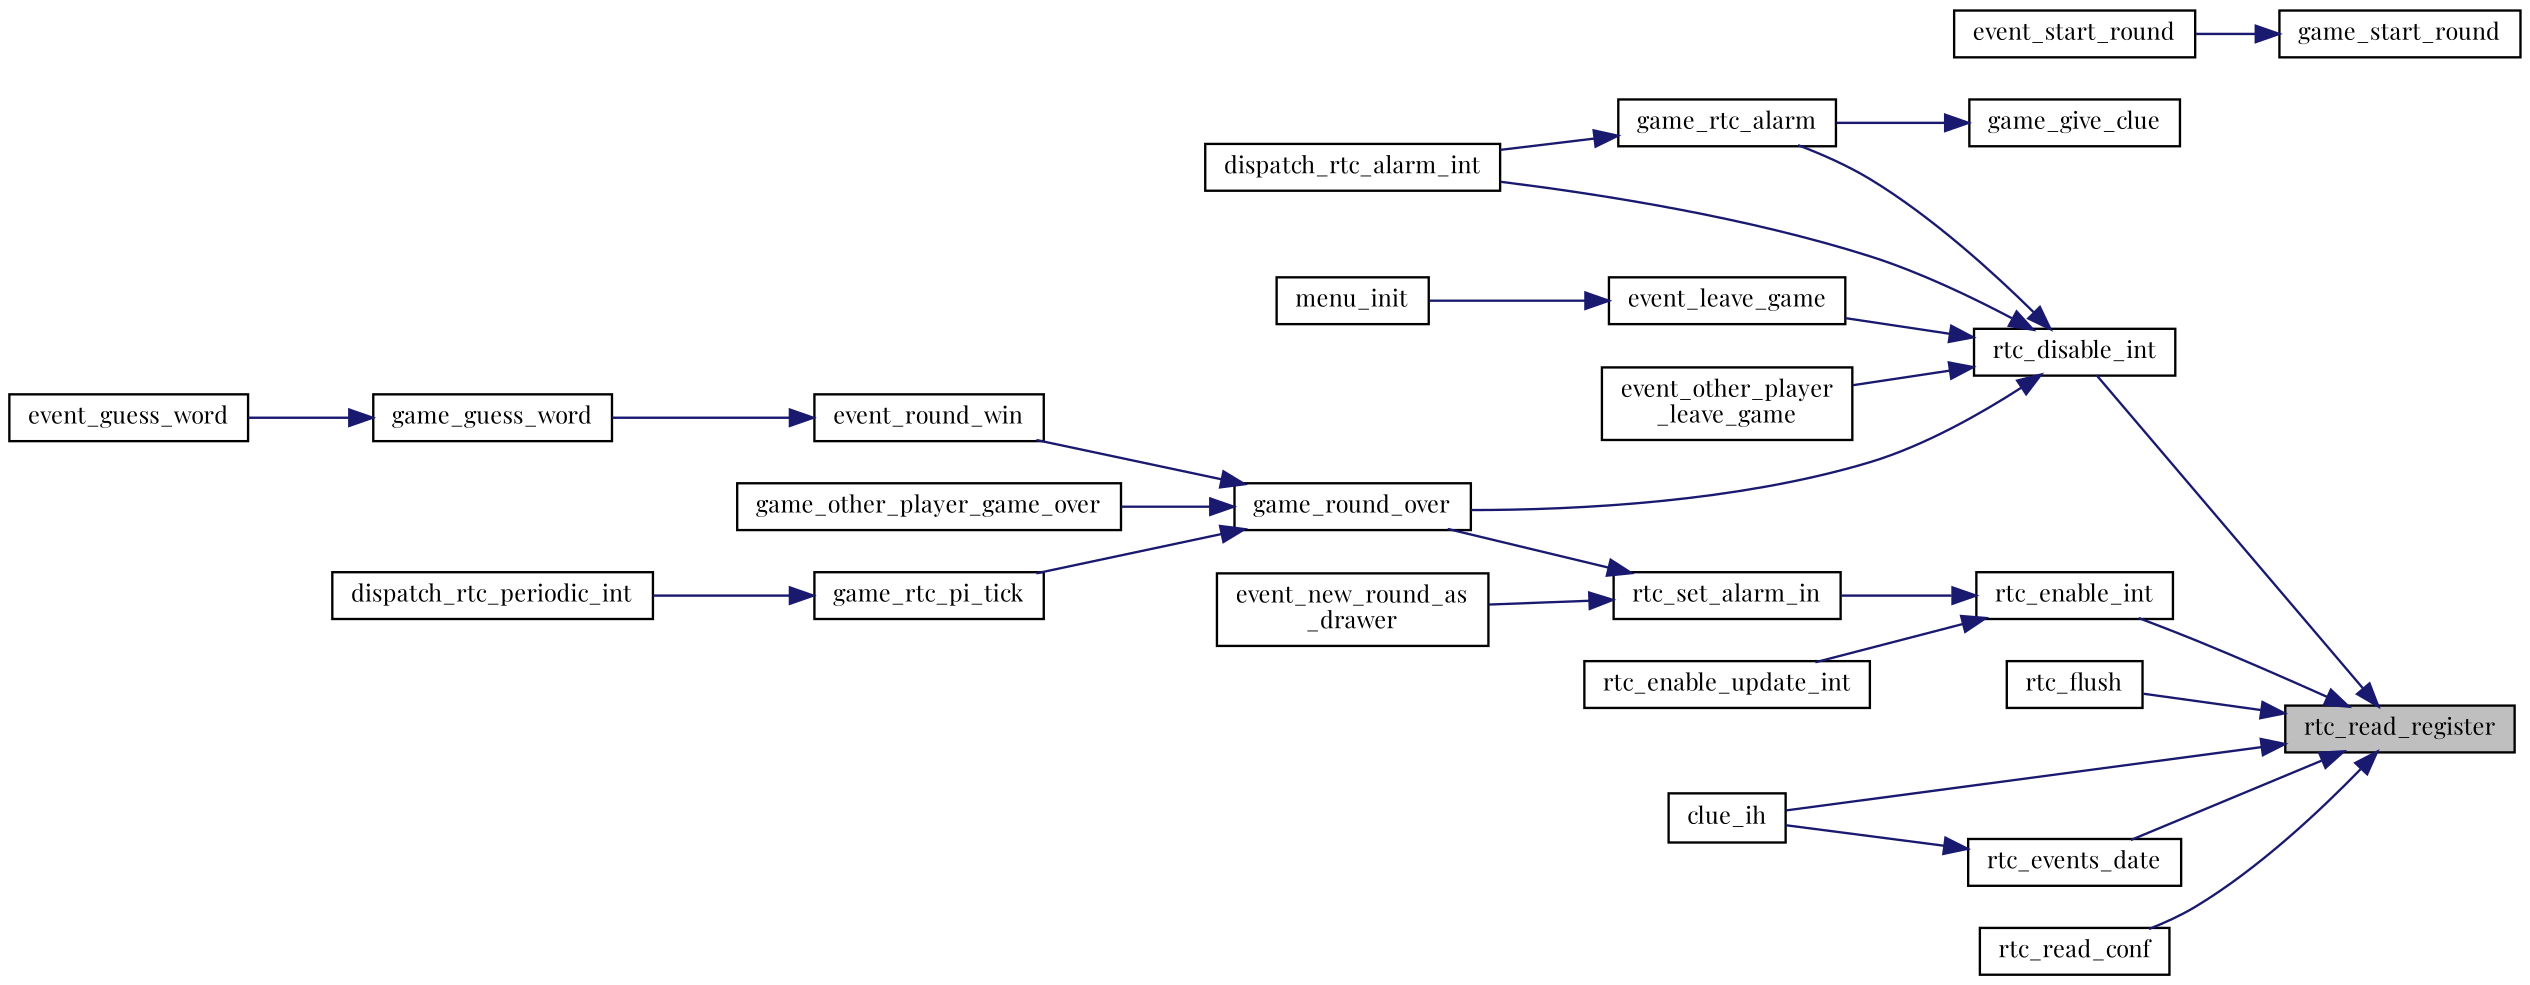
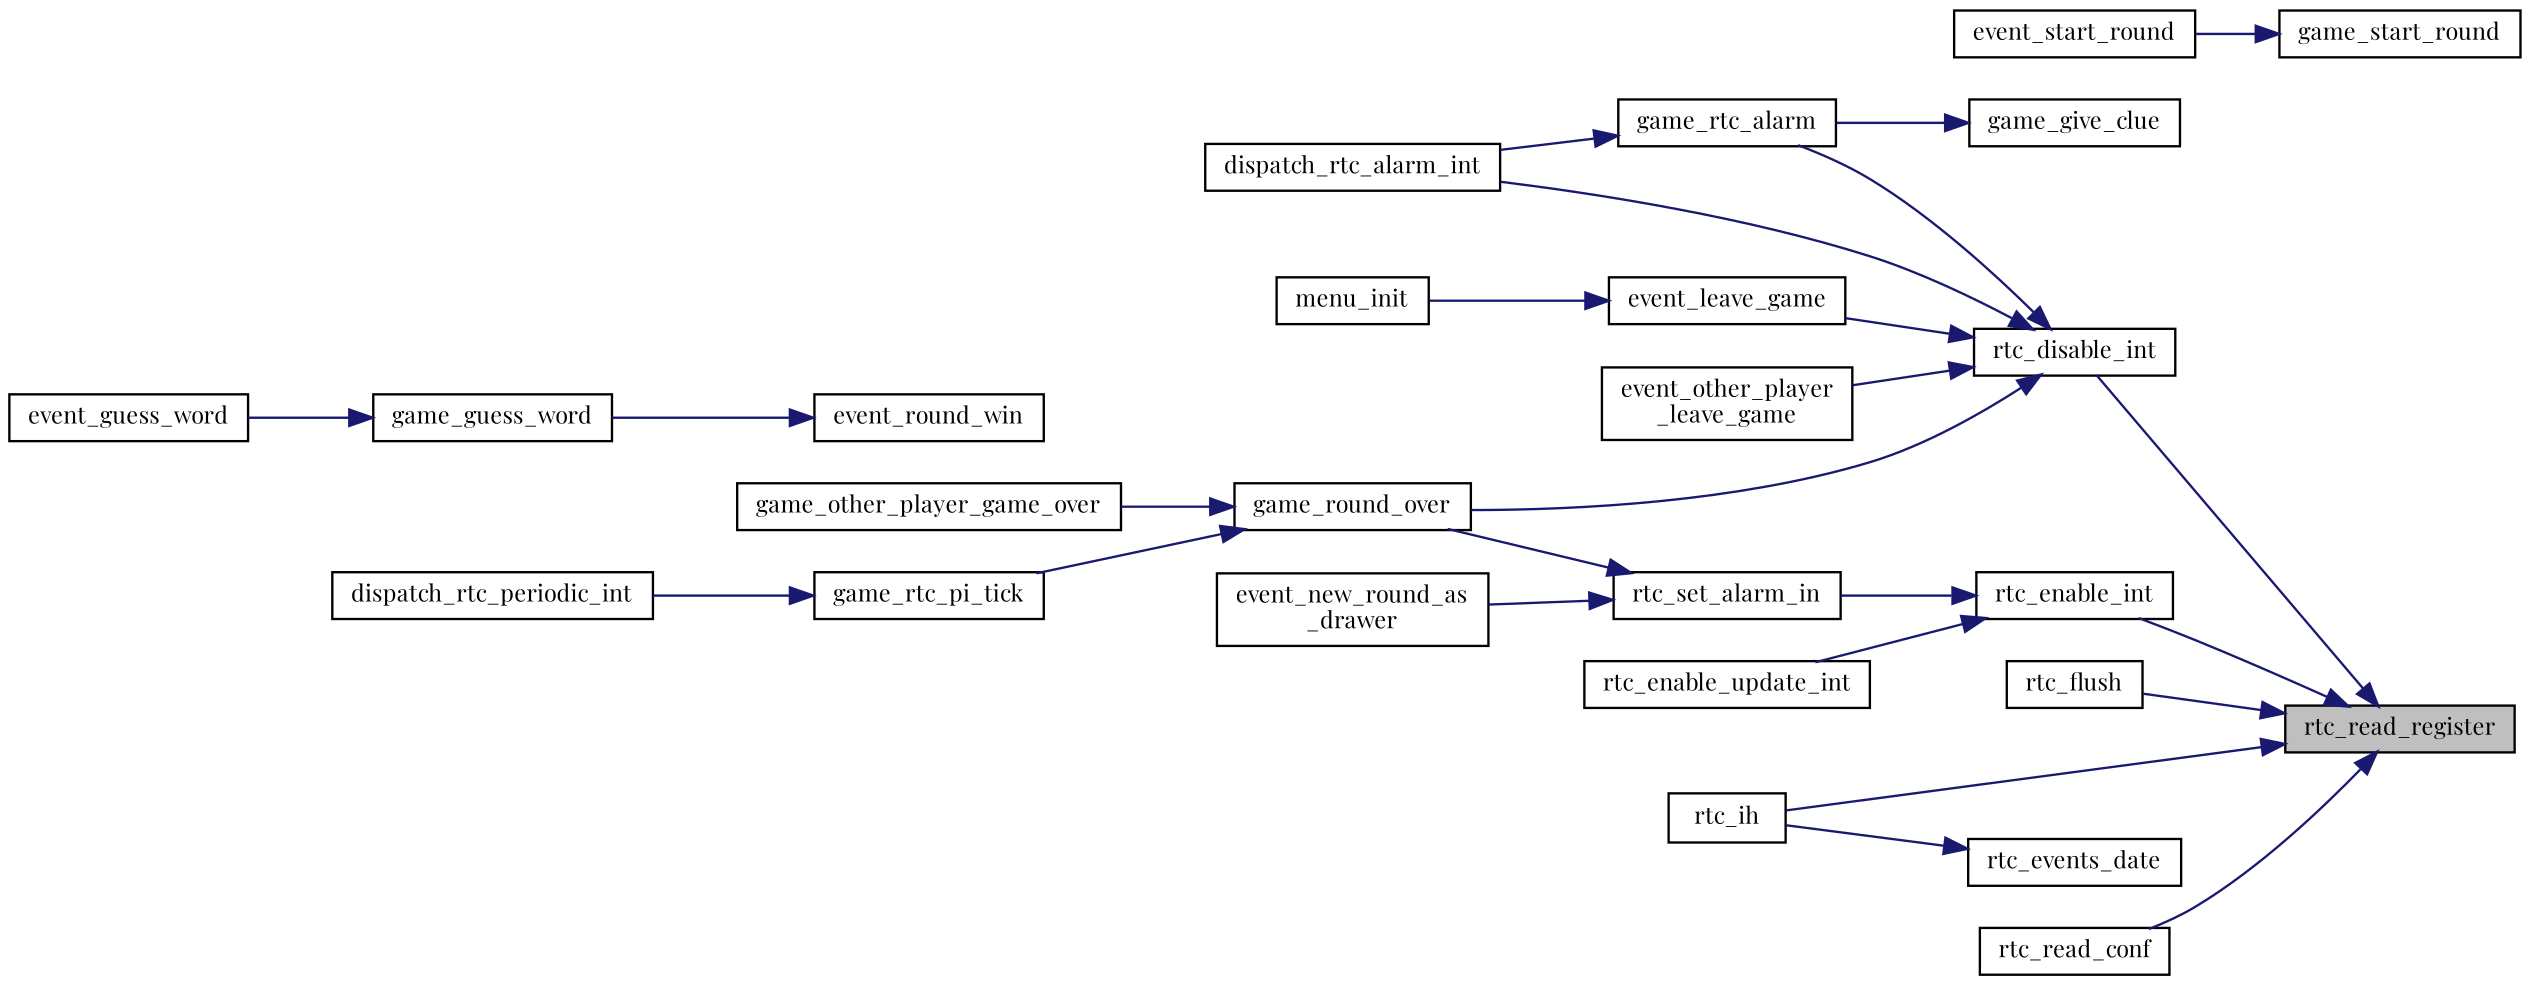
edge "event_round_win" -> "game_round_over": removed
edge "rtc_events_date" -> "rtc_read_register": removed
node "clue_ih": label "clue_ih" -> "rtc_ih"
